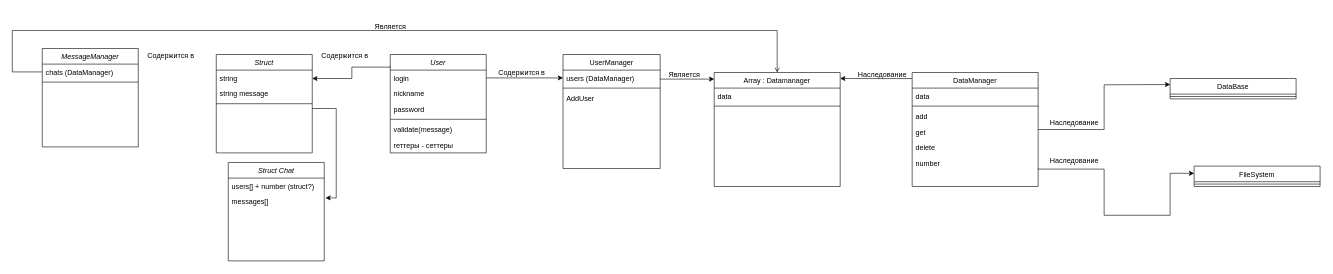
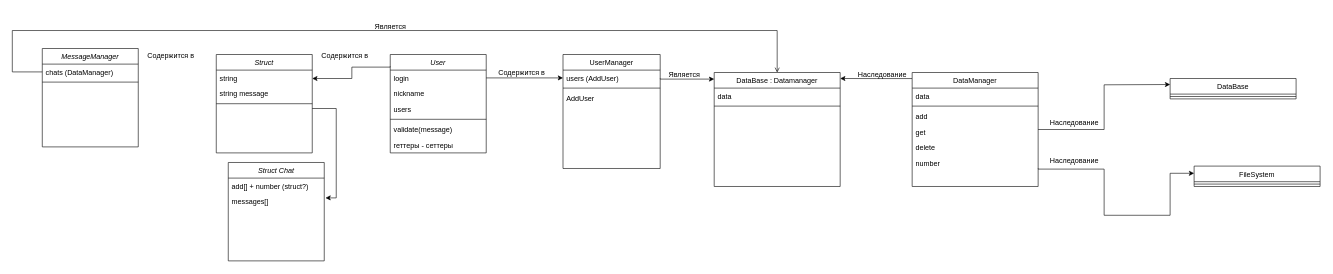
node "users (DataManager)": label "users (DataManager)" -> "users (AddUser)"
node "Array : Datamanager": label "Array : Datamanager" -> "DataBase : Datamanager"
node "password": label "password" -> "users"
node "users[] + number (struct?)": label "users[] + number (struct?)" -> "add[] + number (struct?)"
